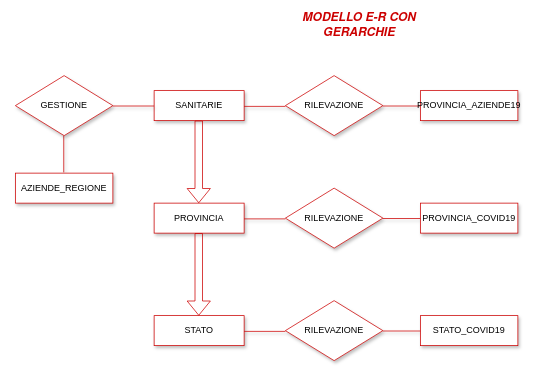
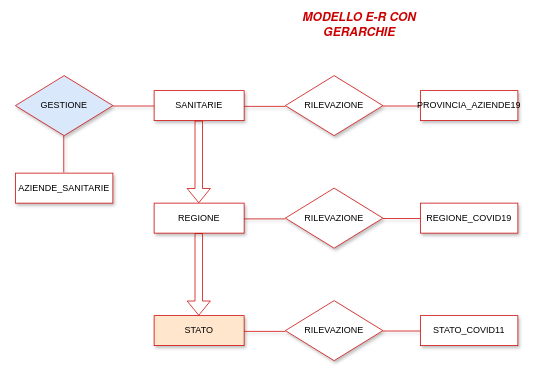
node "GESTIONE": fillcolor #ffffff -> #dae8fc
node "AZIENDE_REGIONE": label "AZIENDE_REGIONE" -> "AZIENDE_SANITARIE"
node "PROVINCIA": label "PROVINCIA" -> "REGIONE"
node "PROVINCIA_COVID19": label "PROVINCIA_COVID19" -> "REGIONE_COVID19"
node "STATO": fillcolor #ffffff -> #ffe6cc
node "STATO_COVID19": label "STATO_COVID19" -> "STATO_COVID11"
